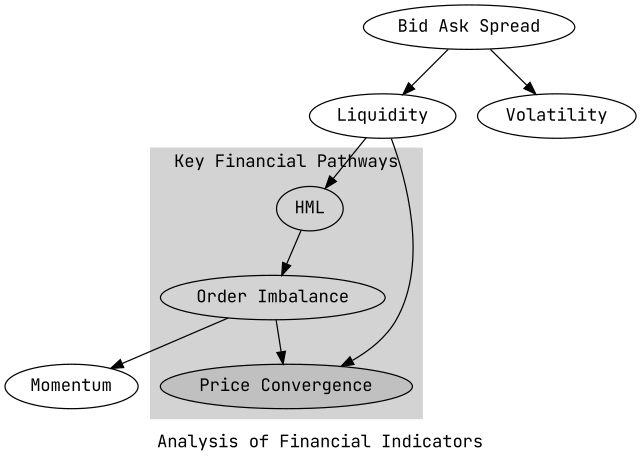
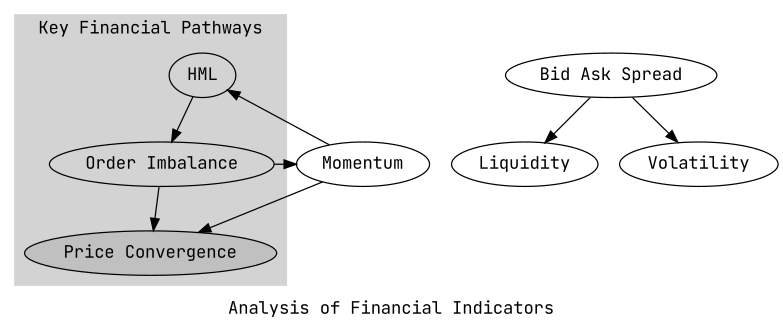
edge "Liquidity" -> "HML": now "Momentum" -> "HML"
edge "Liquidity" -> "Price Convergence": now "Momentum" -> "Price Convergence"
